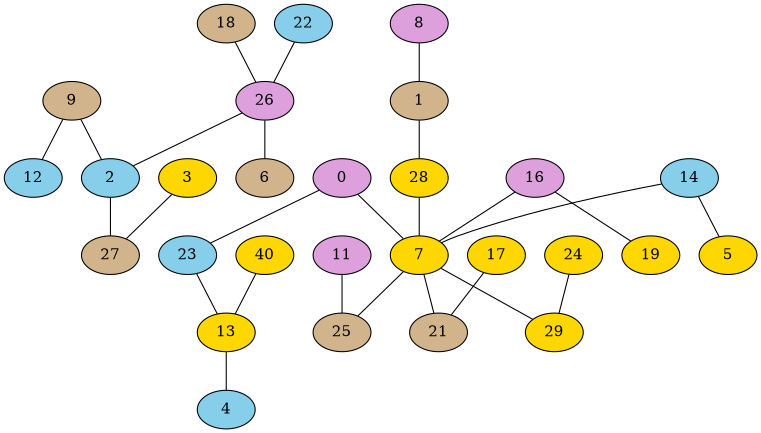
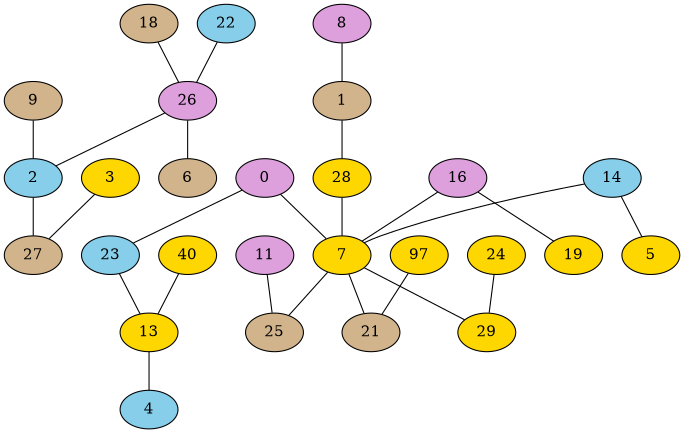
node "12": removed
node "17": label "17" -> "97"
